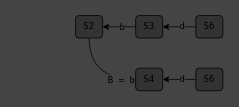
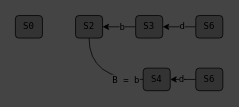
node "S0": added
node "S4": moved (149, 79) -> (156, 79)
